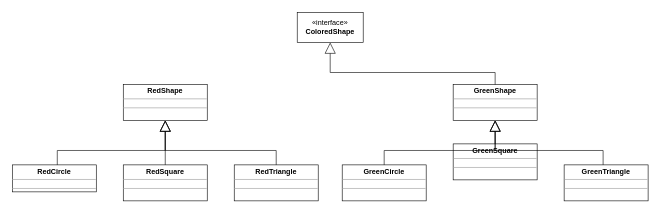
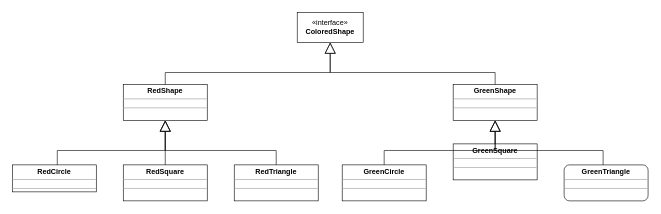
edge "RedShape" -> "«interface» ColoredShape": added
node "GreenTriangle": shape rectangle -> rounded rectangle
